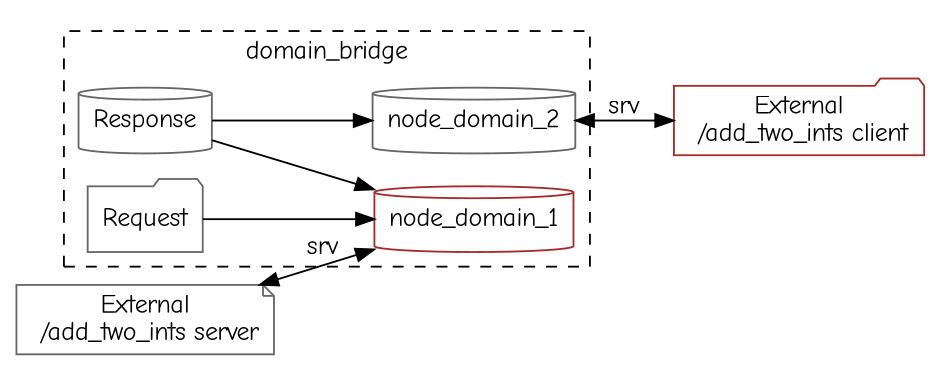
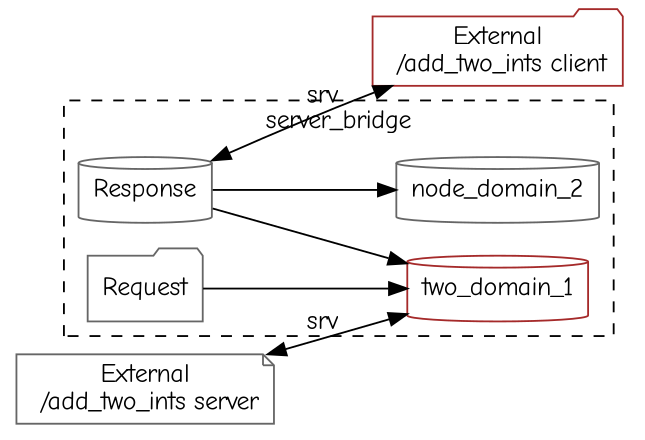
cluster "domain_bridge": label "domain_bridge" -> "server_bridge"
edge "node_domain_2" -- "External /add_two_ints client": now "Response" -- "External /add_two_ints client"
node "node_domain_1": label "node_domain_1" -> "two_domain_1"
